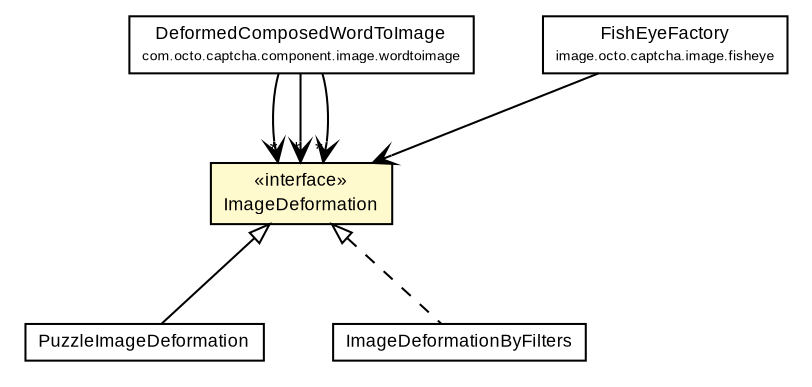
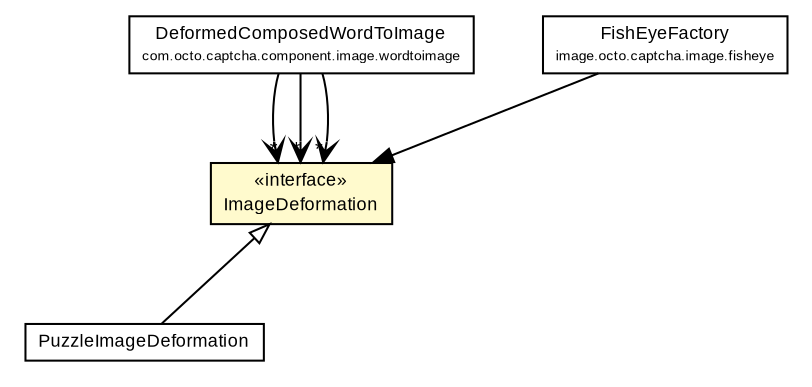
edge "FishEyeFactory" -> "ImageDeformation": arrowhead open -> normal
node "ImageDeformationByFilters": removed
